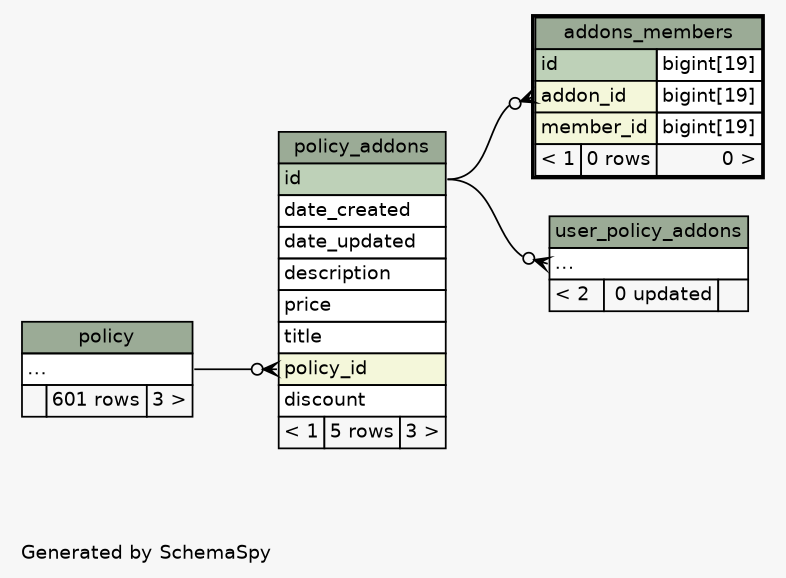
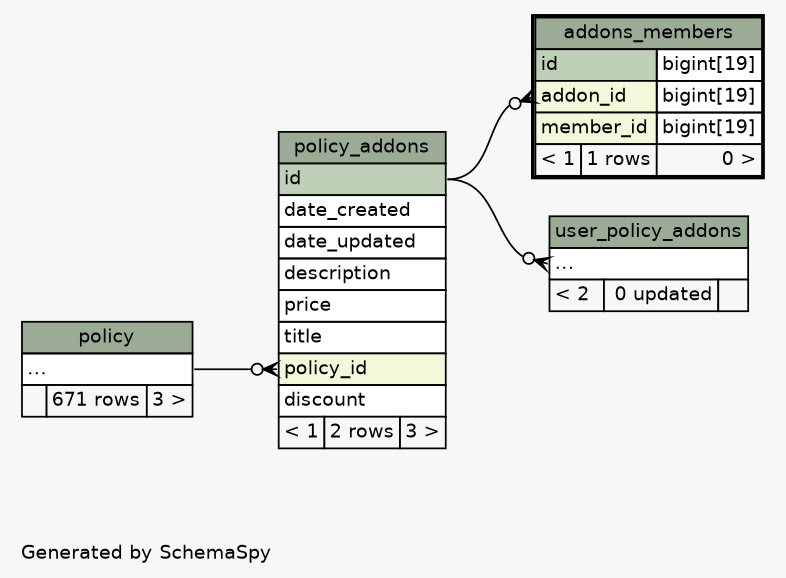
node "addons_members": text "0 rows" -> "1 rows"
node "policy": text "601 rows" -> "671 rows"
node "policy_addons": text "5 rows" -> "2 rows"
